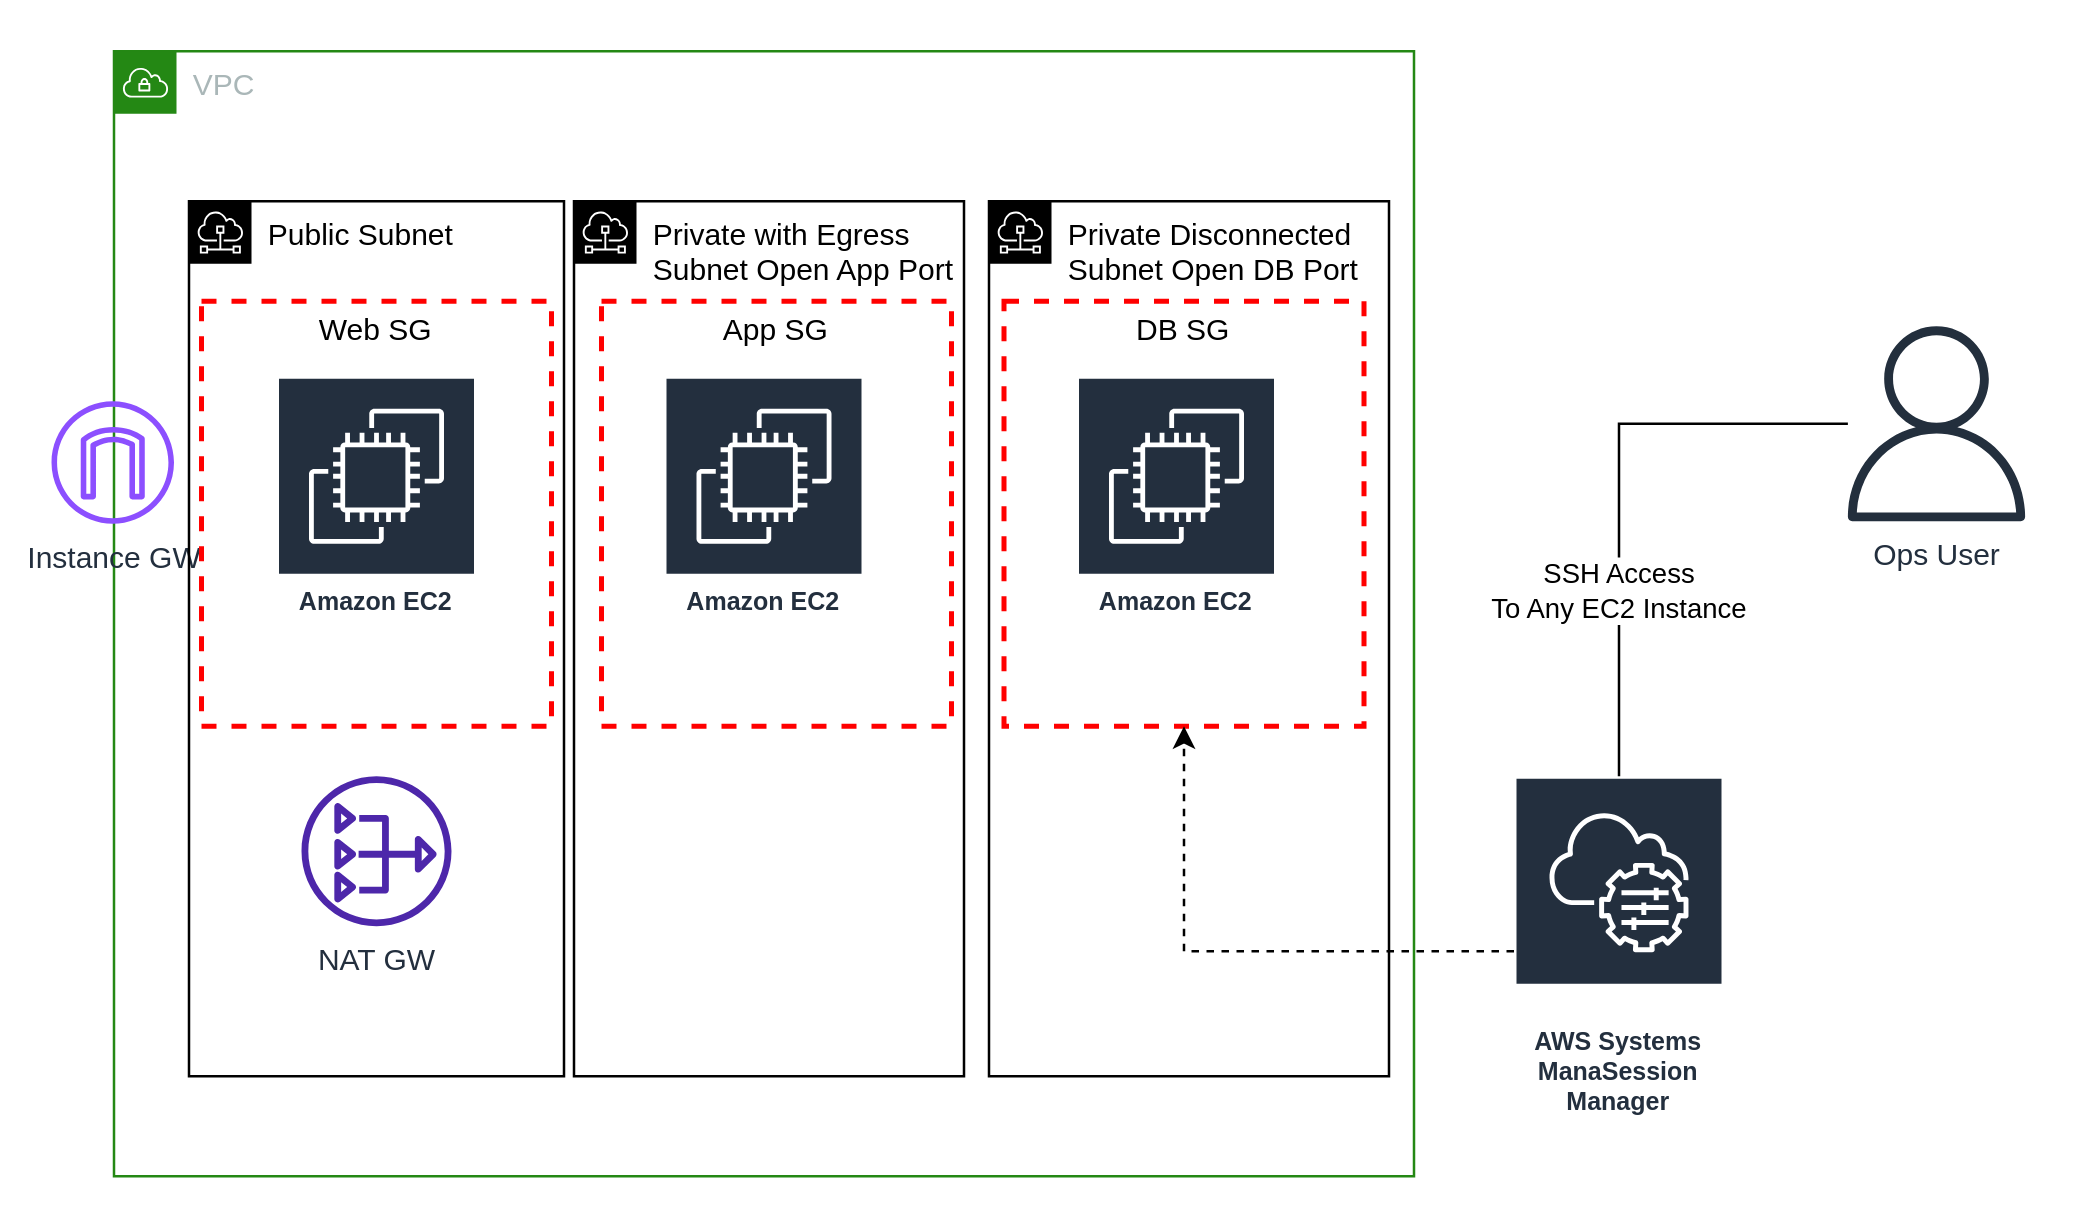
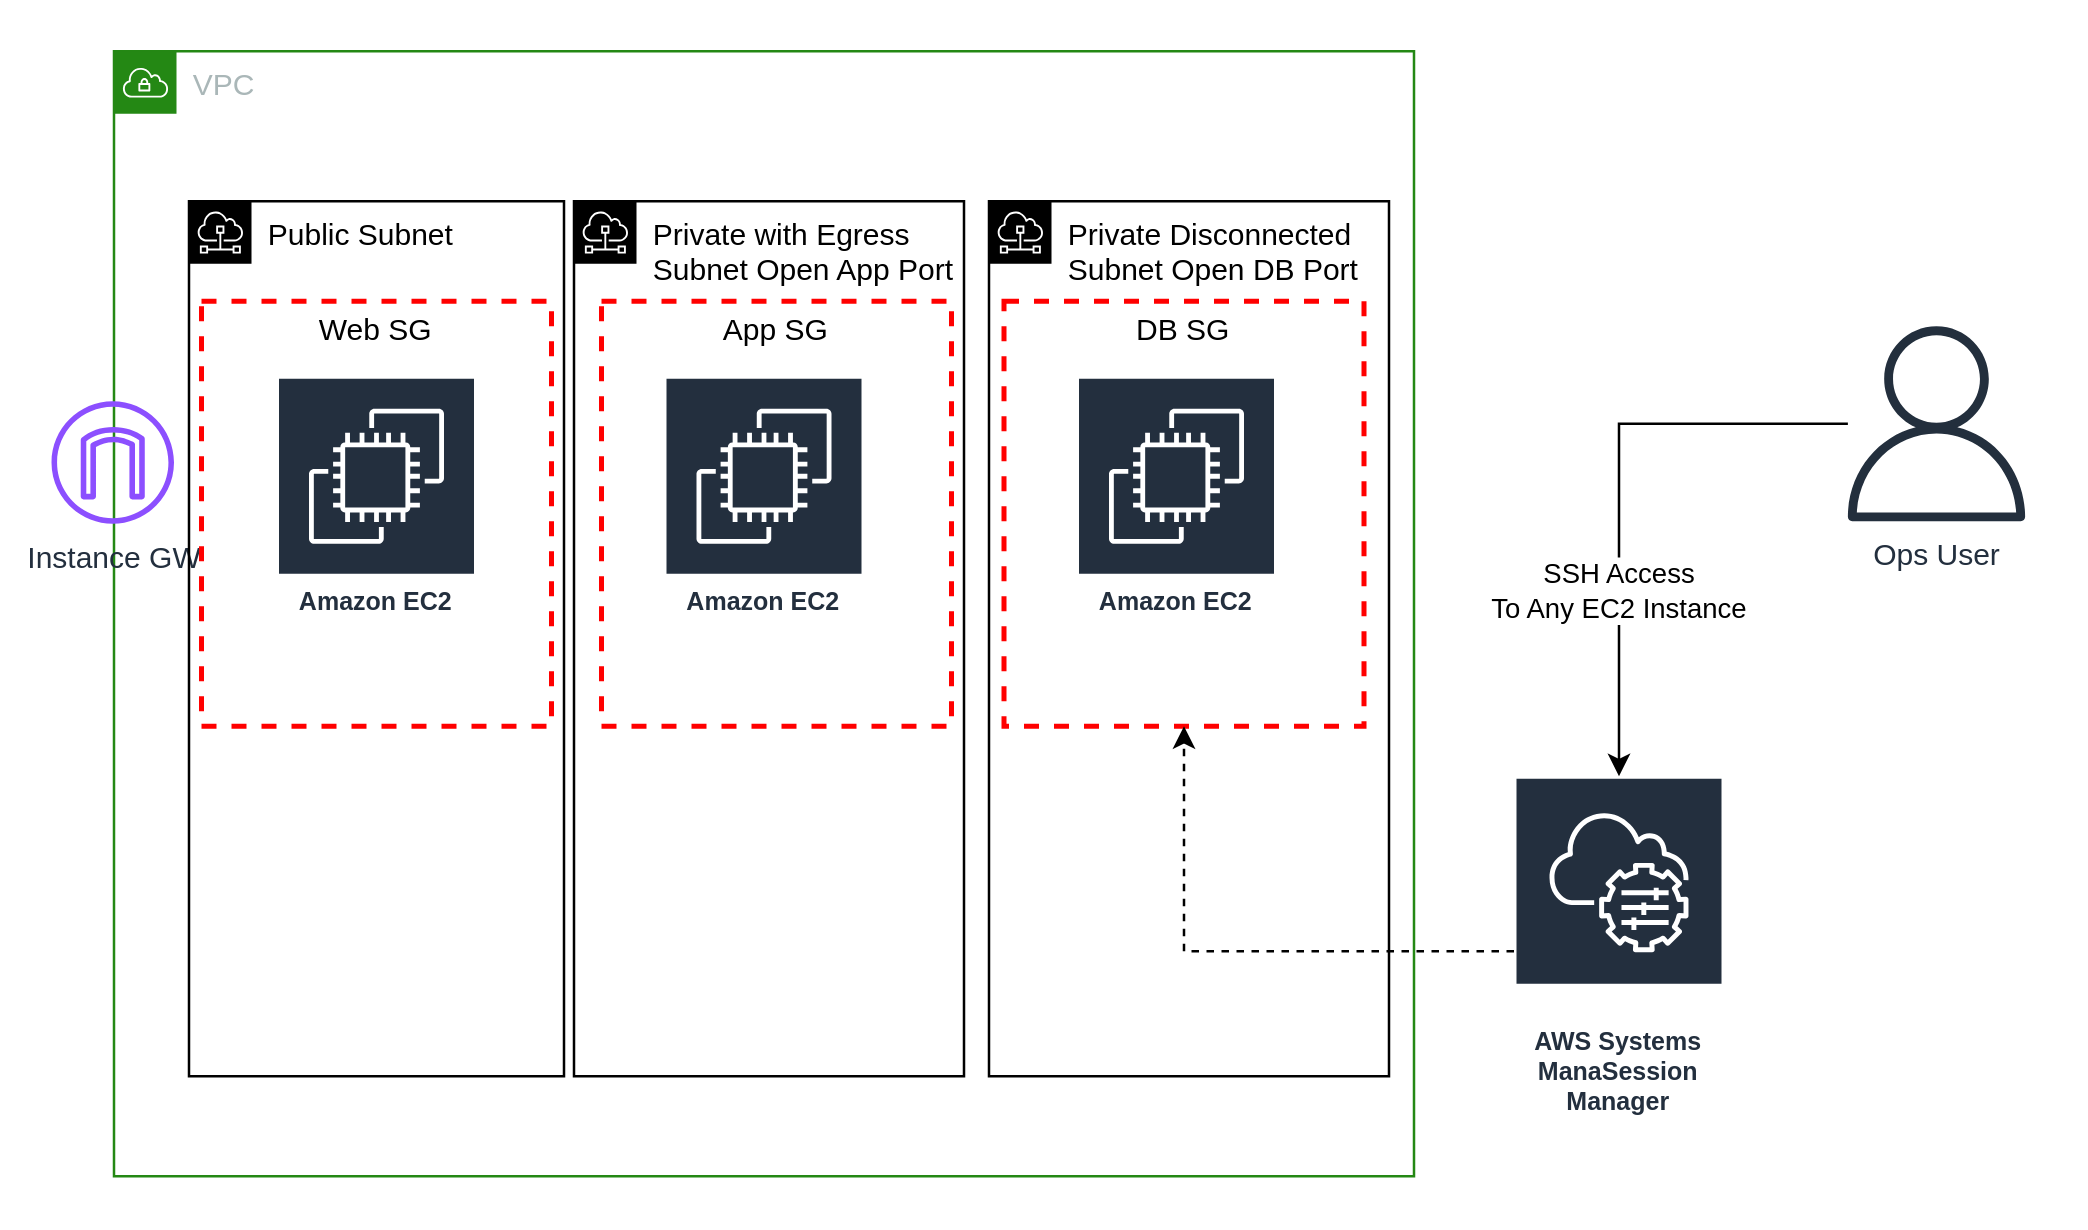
edge "Ops User" -- "AWS Systems ManaSession Manager": arrowhead none -> classic
node "NAT GW": removed
